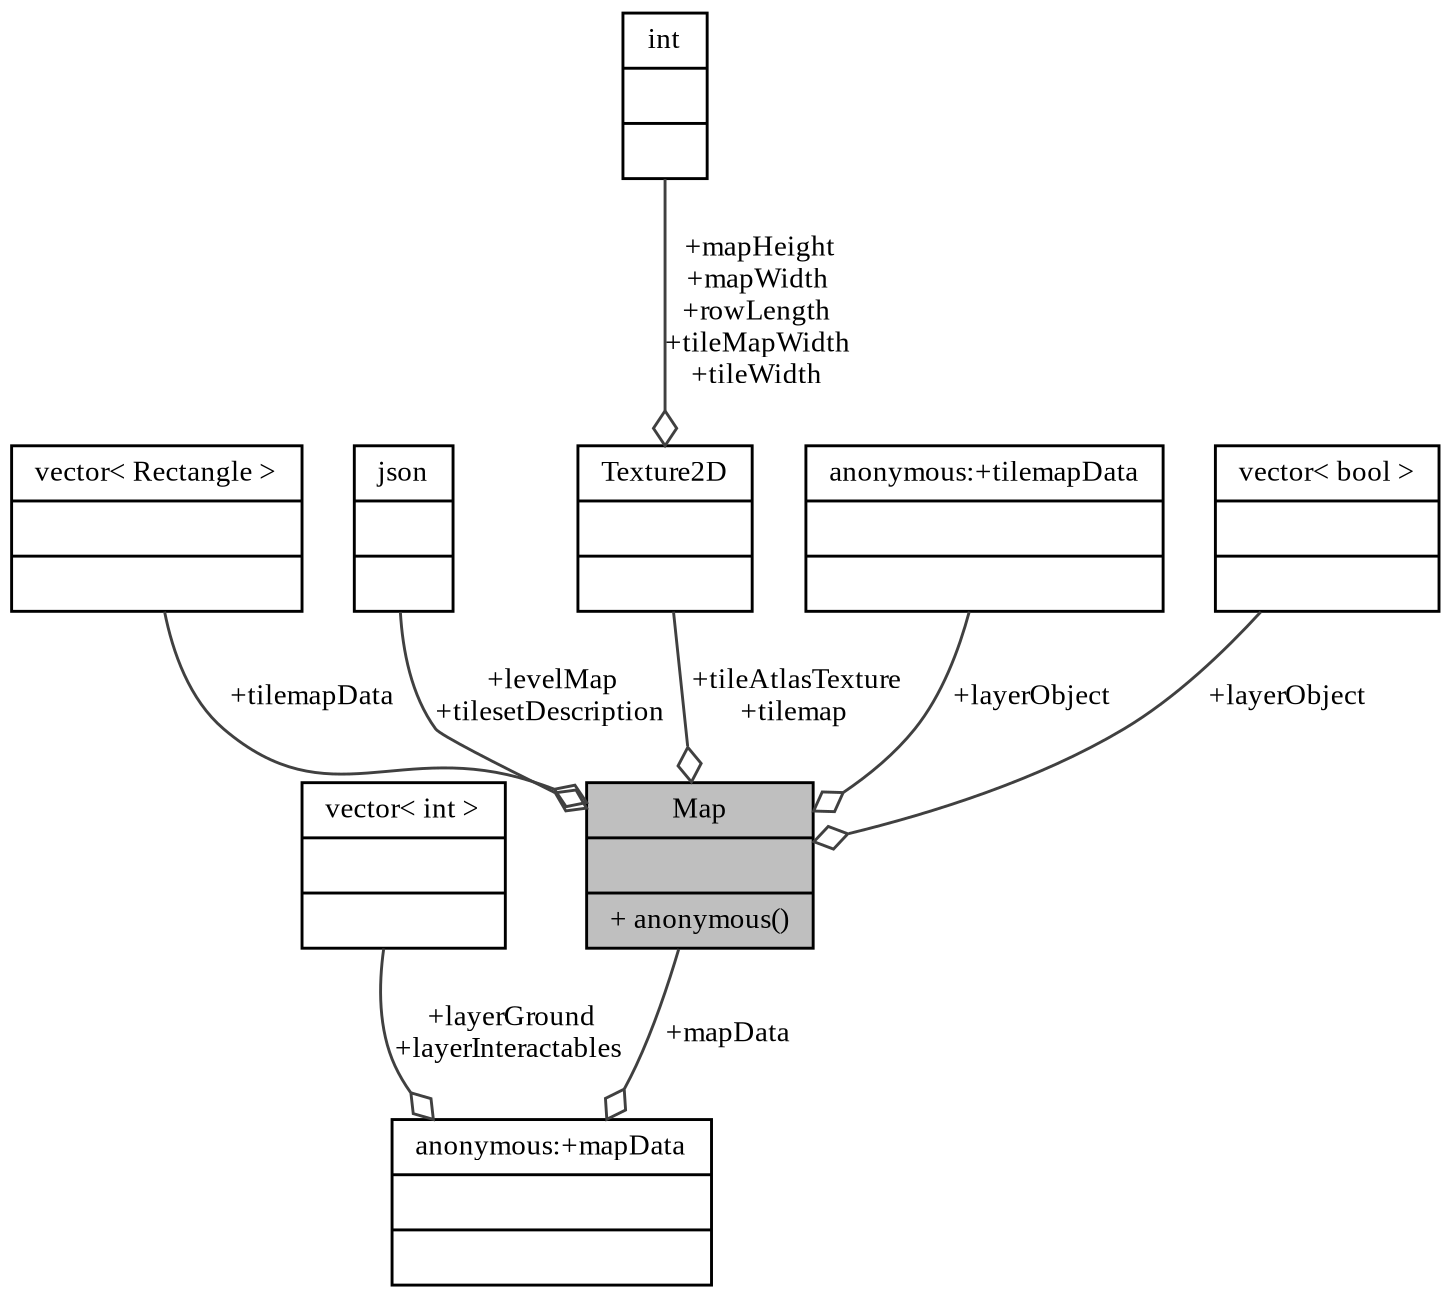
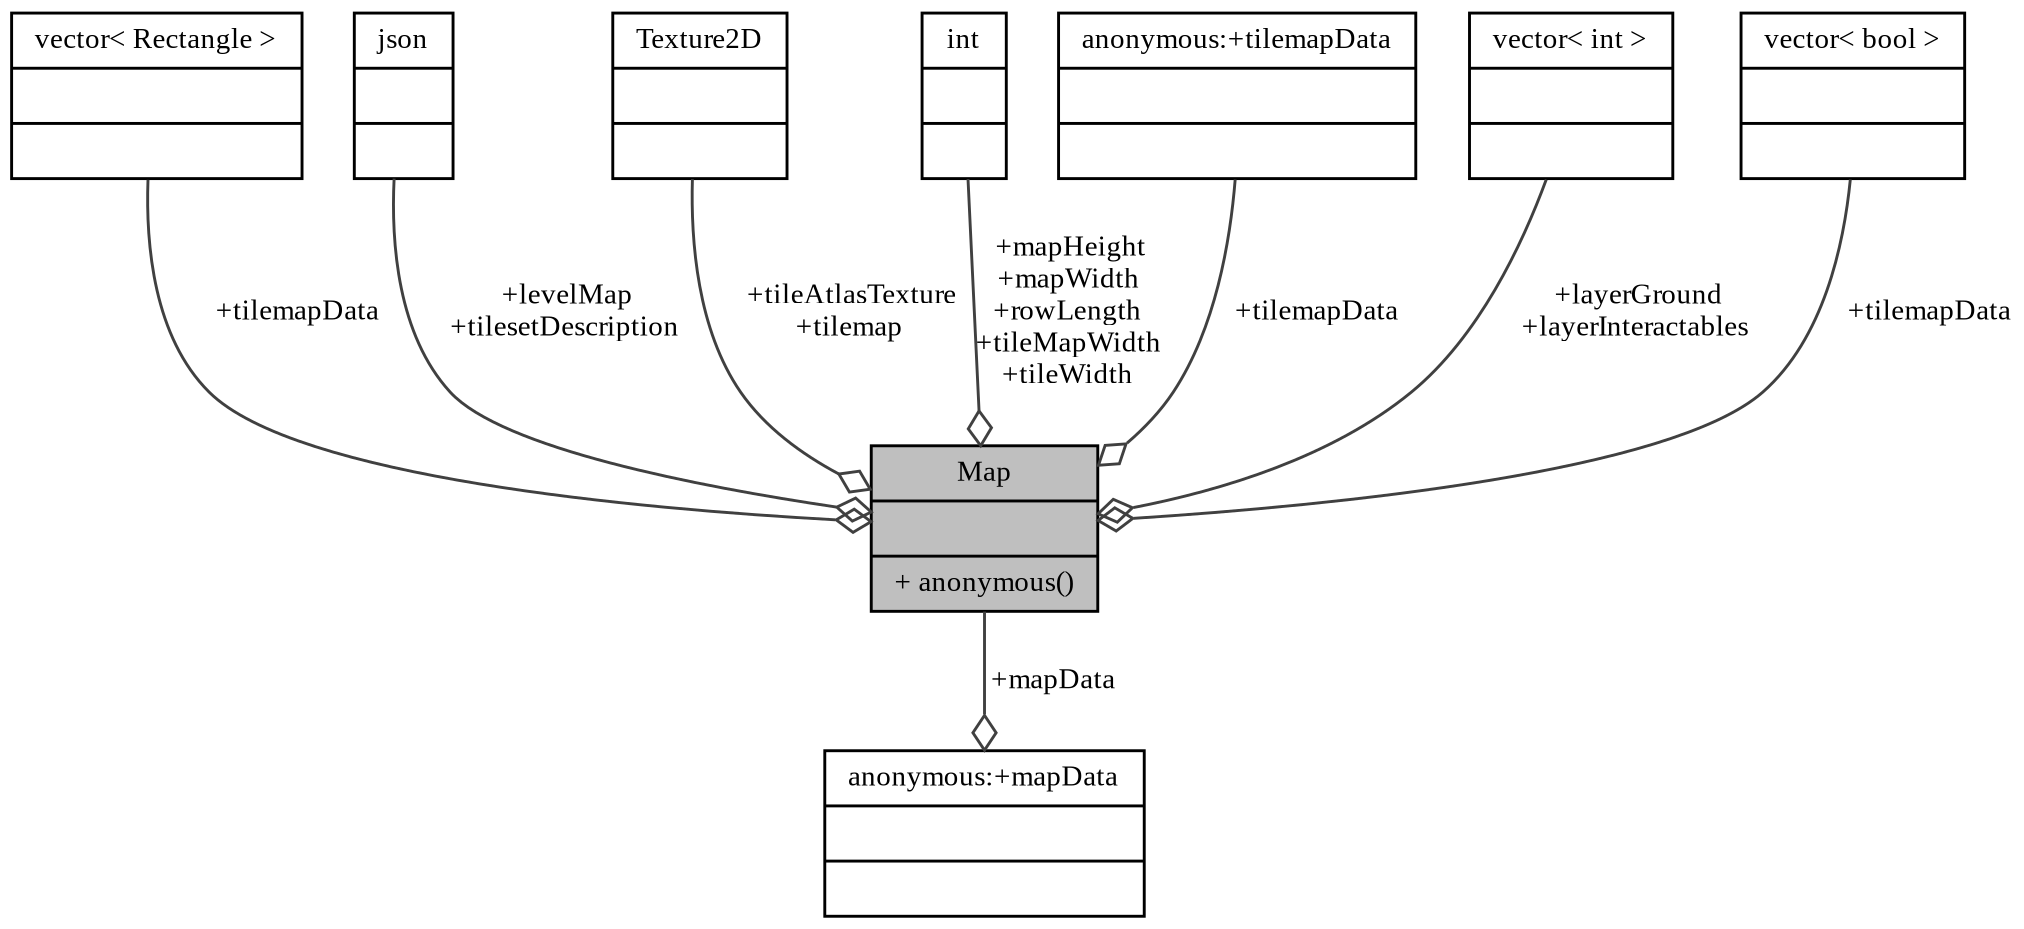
edge "int" -> "Texture2D": now "int" -> "Map"
edge "anonymous:+tilemapData" -> "Map": label " +layerObject" -> " +tilemapData"
edge "vector< bool >" -> "Map": label " +layerObject" -> " +tilemapData"
edge "vector< int >" -> "anonymous:+mapData": now "vector< int >" -> "Map"
